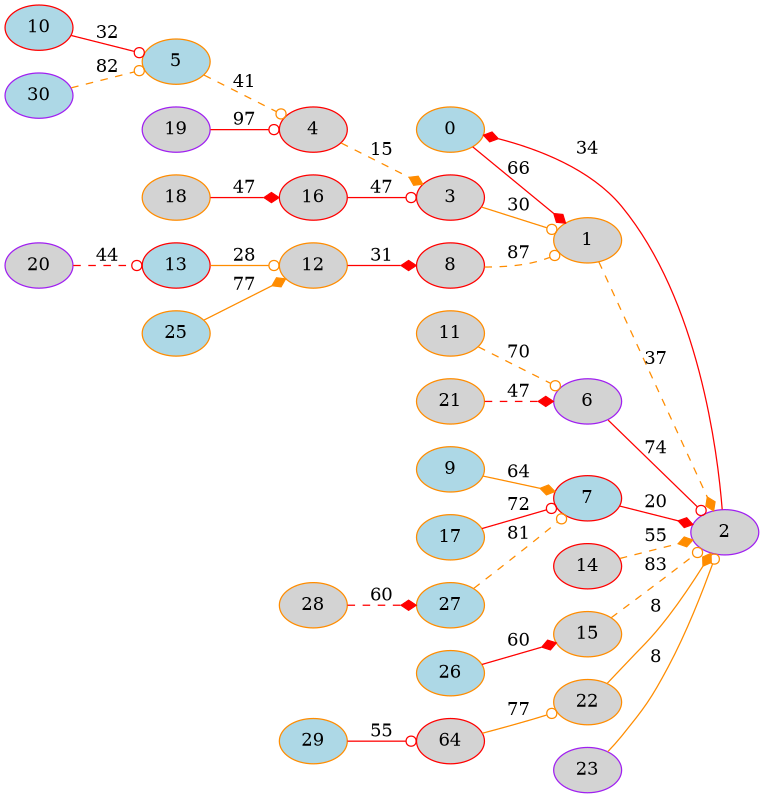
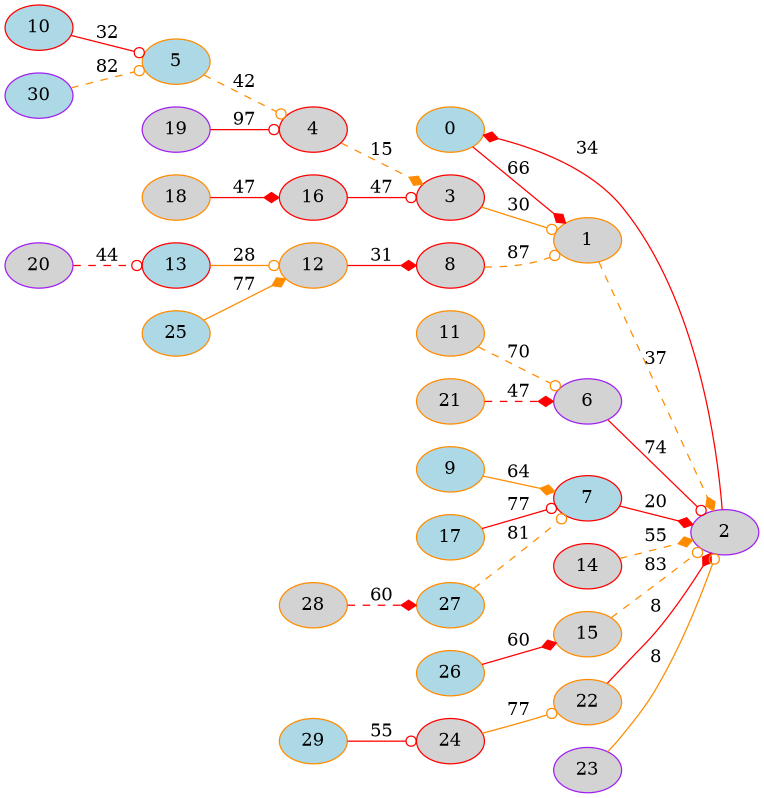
edge "5" -> "4": label "41" -> "42"
edge "17" -> "7": label "72" -> "77"
edge "22" -> "2": color darkorange -> red
node "64": label "64" -> "24"
